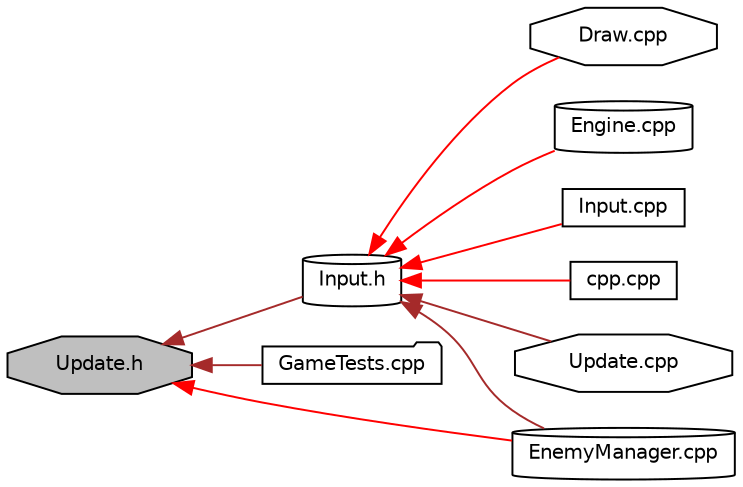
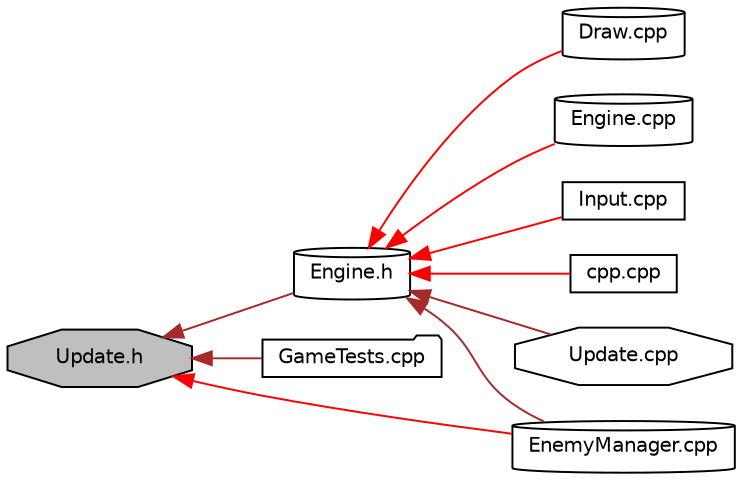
node "Draw.cpp": shape octagon -> cylinder
node "Input.h": label "Input.h" -> "Engine.h"
